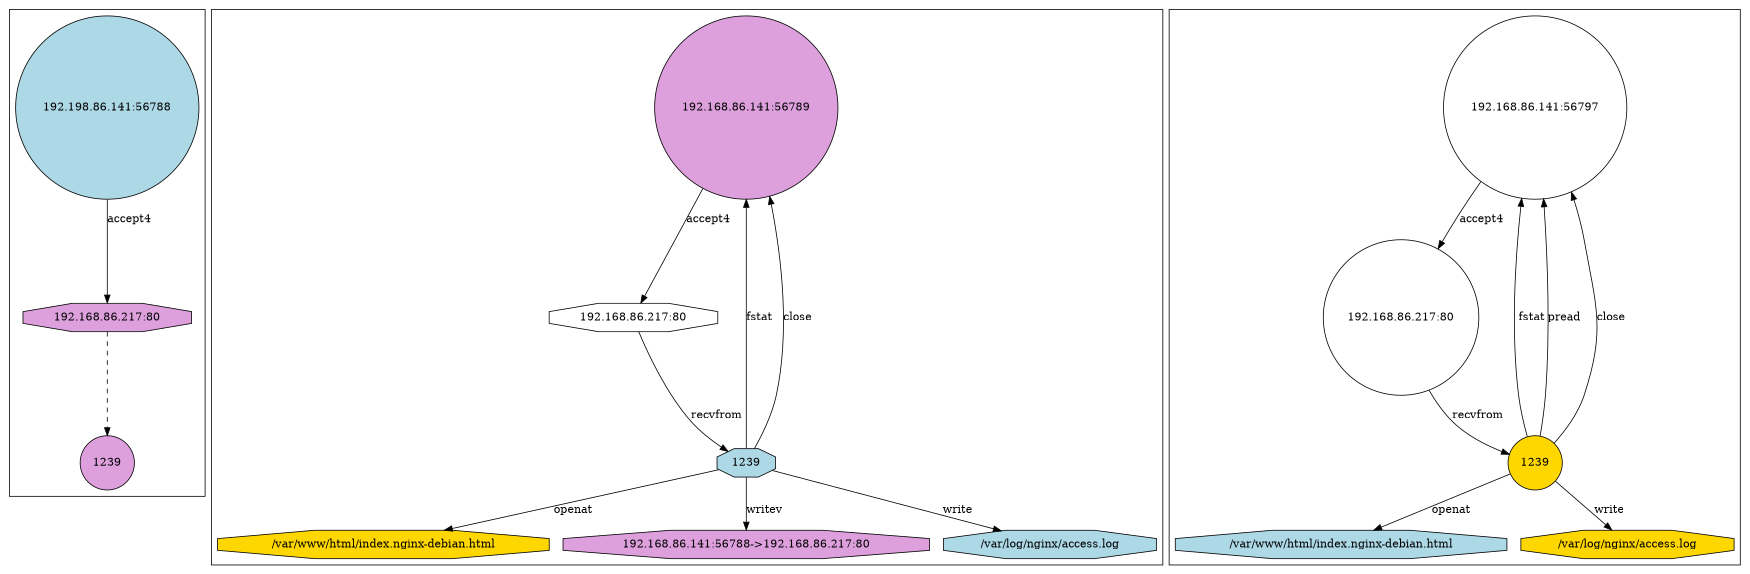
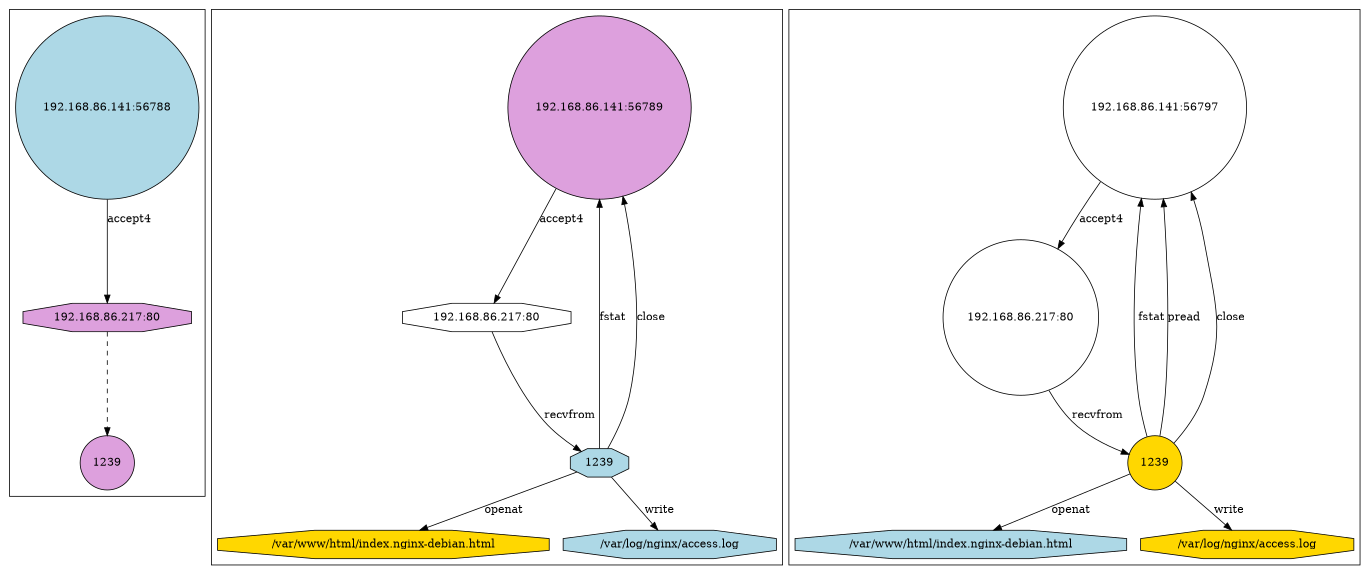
node "192.198.86.141:56788": label "192.198.86.141:56788" -> "192.168.86.141:56788"
node "192.168.86.141:56788->192.168.86.217:80": removed
